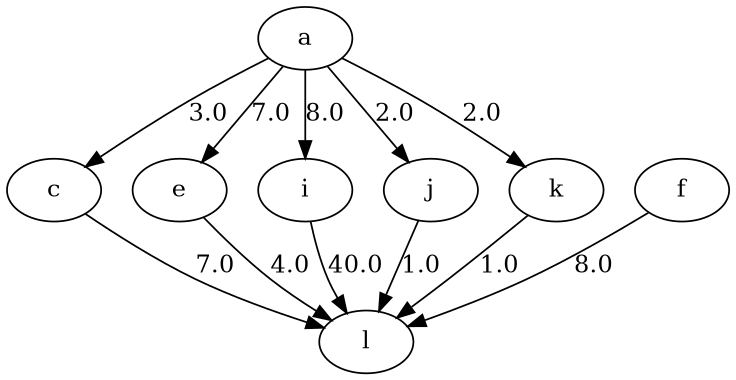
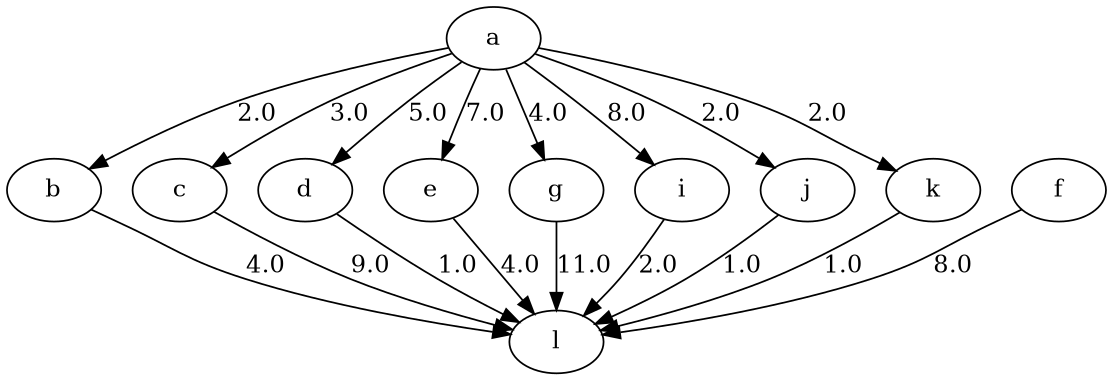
node "b": added
node "d": added
node "g": added
edge "c" -> "l": label "7.0" -> "9.0"
edge "i" -> "l": label "40.0" -> "2.0"
